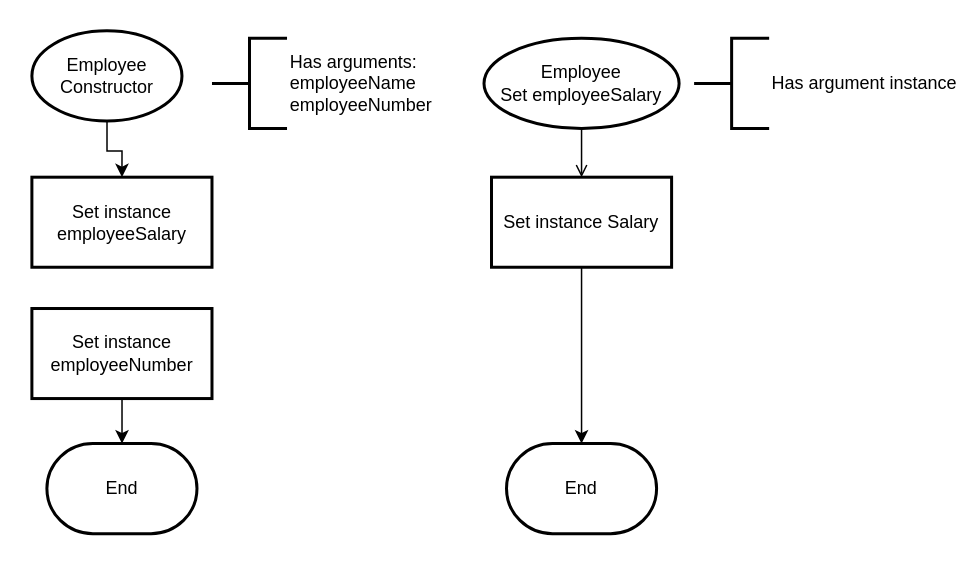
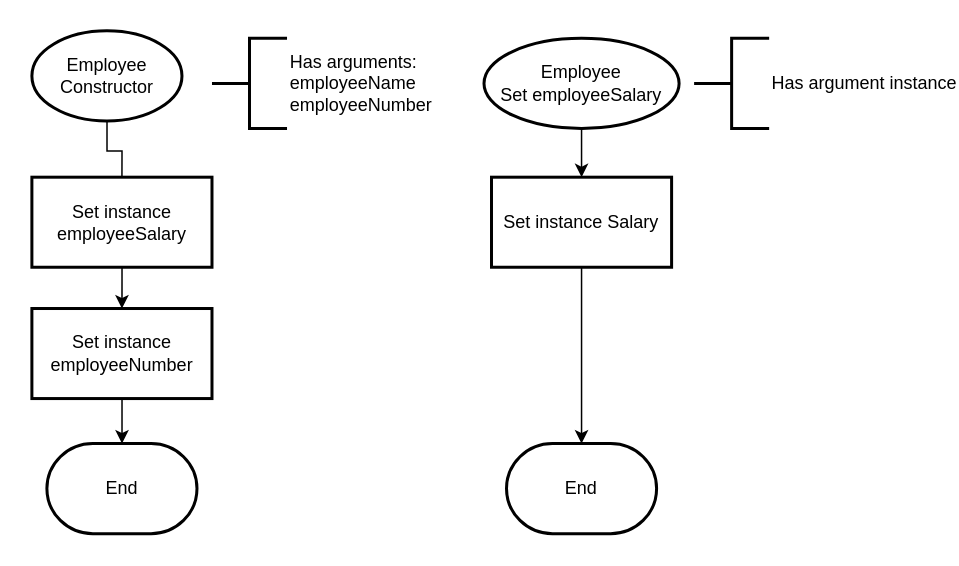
edge "Employee Constructor" -> "Set instance employeeSalary": arrowhead classic -> none
edge "Employee Set employeeSalary" -> "Set instance Salary": arrowhead open -> classic
edge "Set instance employeeSalary" -> "Set instance employeeNumber": added
